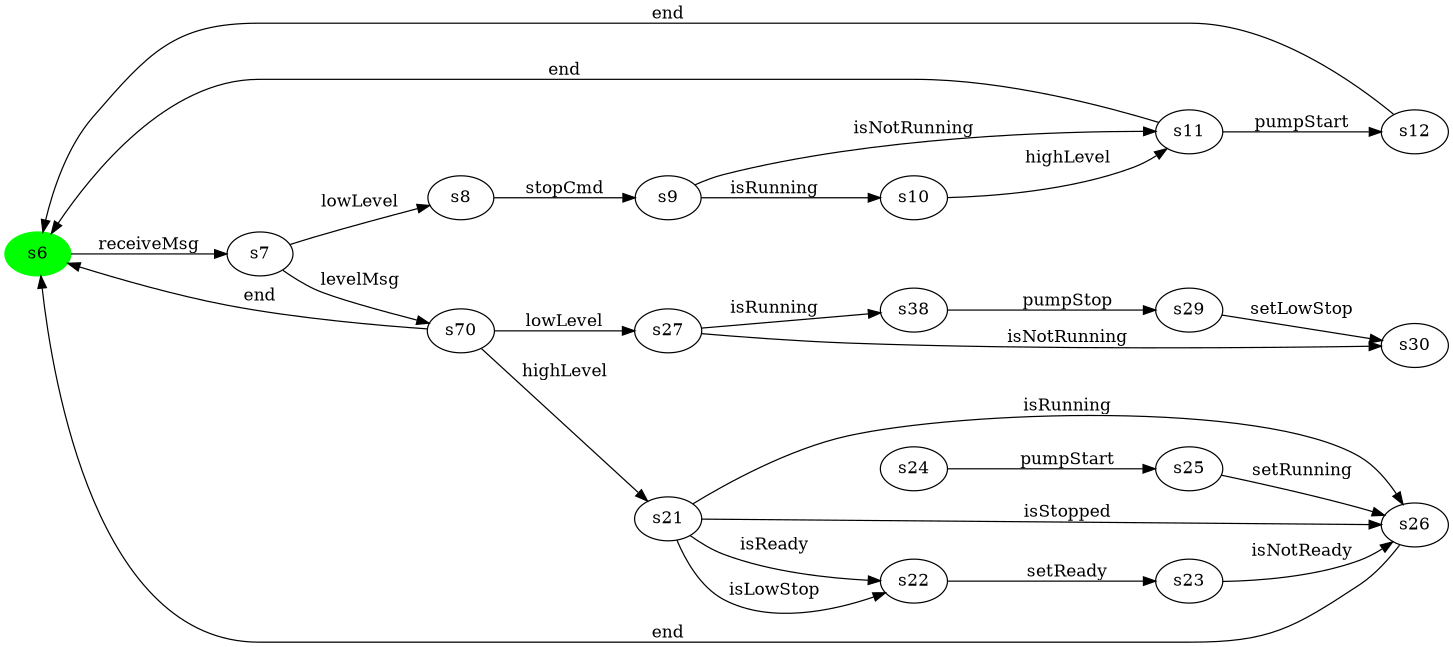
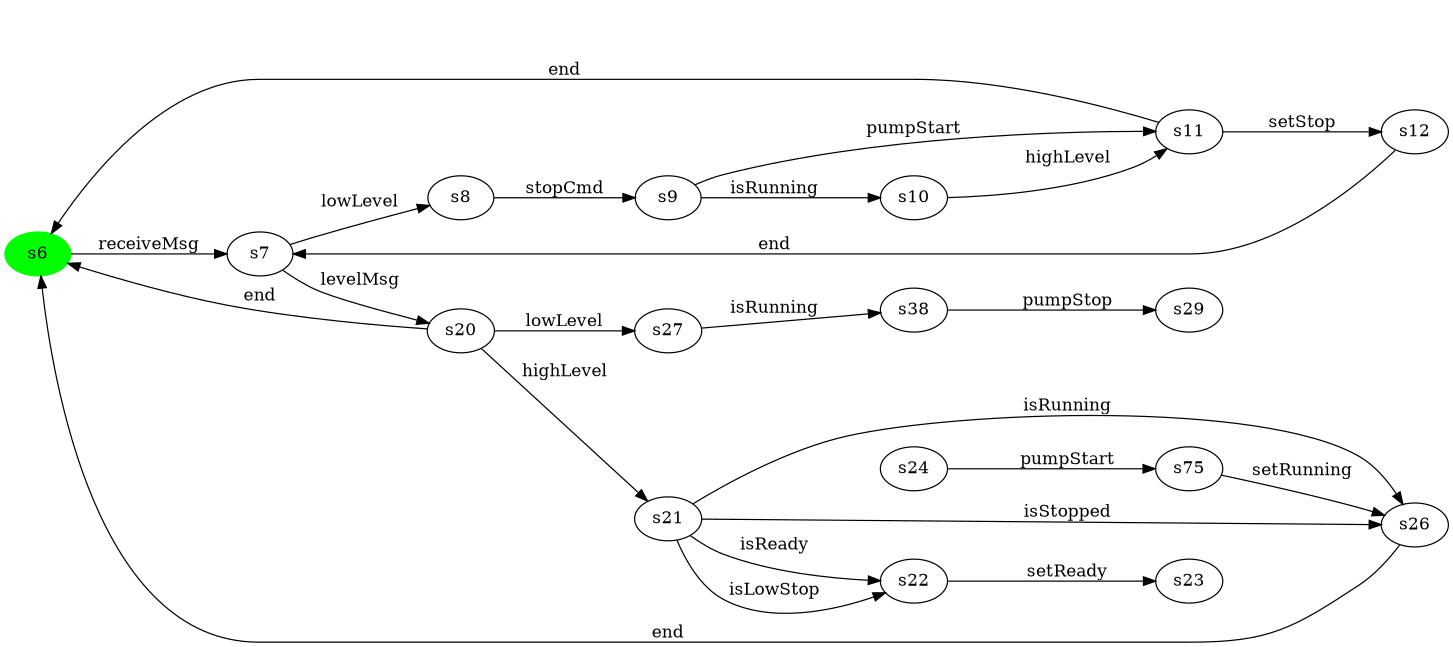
edge "s12" -> "s6": now "s12" -> "s7"
edge "s11" -> "s12": label " pumpStart " -> " setStop "
edge "s9" -> "s11": label " isNotRunning " -> " pumpStart "
node "s70": label "s70" -> "s20"
node "s30": removed
node "s25": label "s25" -> "s75"
edge "s23" -> "s26": removed, label "isNotReady"
